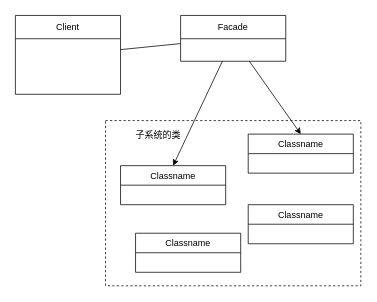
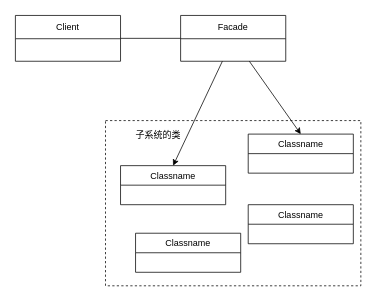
node "Client": size 105x79 -> 105x46
